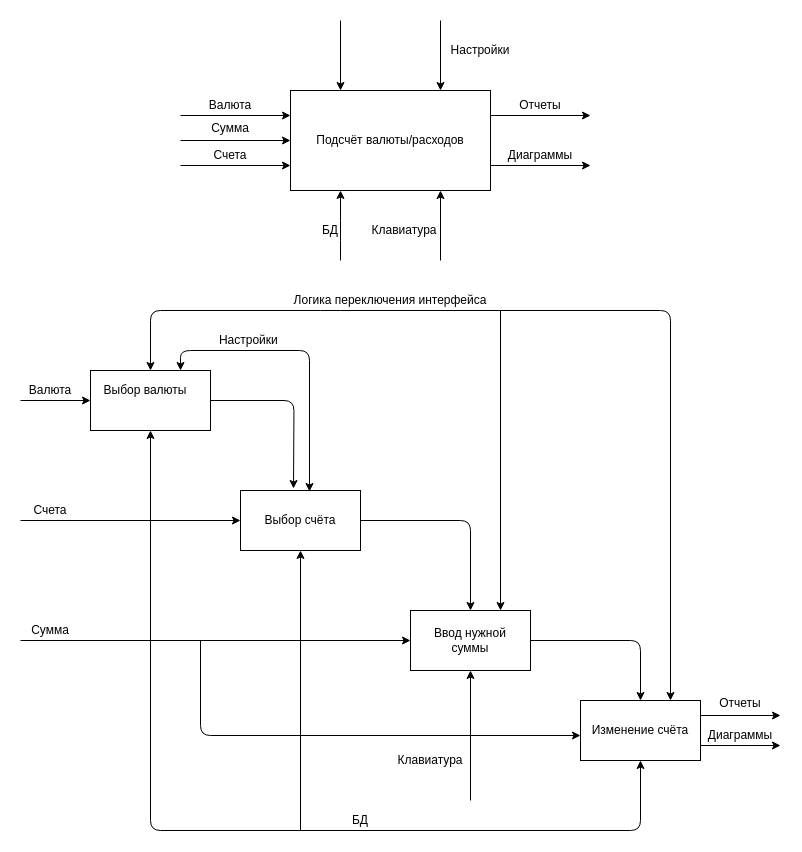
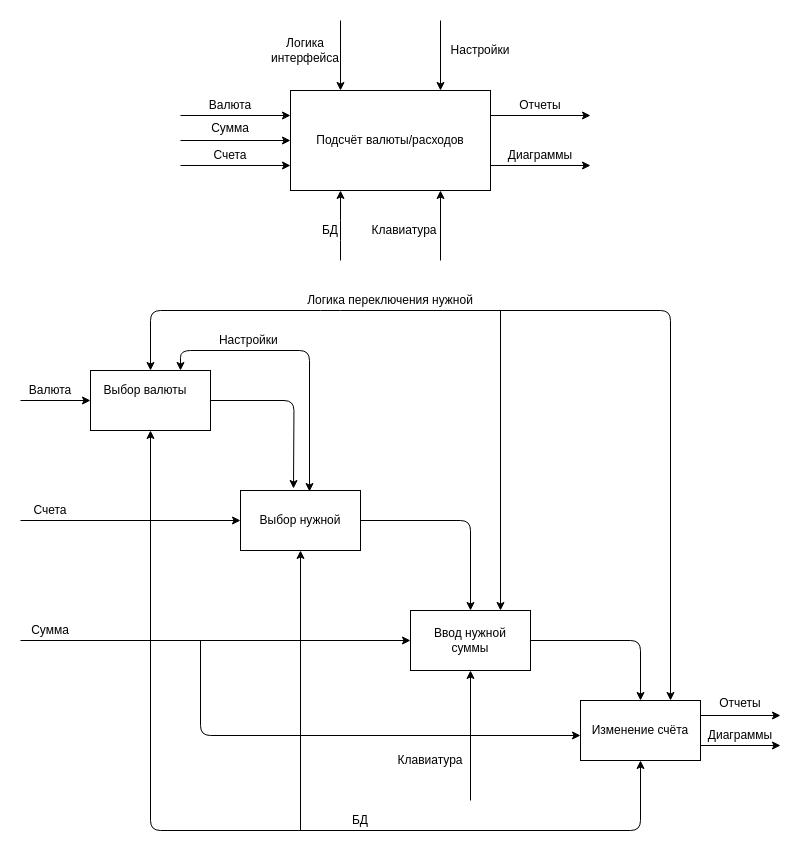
node "Логика интерфейса": added
node "Логика переключения интерфейса": label "Логика переключения интерфейса" -> "Логика переключения нужной"
node "Выбор счёта": label "Выбор счёта" -> "Выбор нужной"
